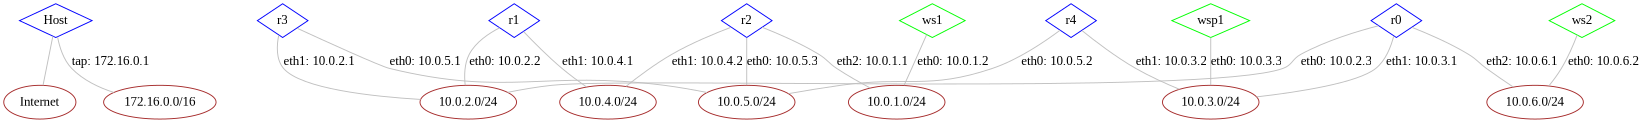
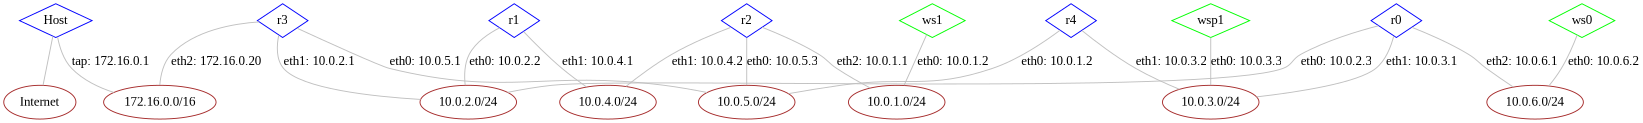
node "ws2": label "ws2" -> "ws0"
edge "r3" -- "172.16.0.0/16": added, label "eth2: 172.16.0.20"
edge "r4" -- "10.0.5.0/24": label "eth0: 10.0.5.2" -> "eth0: 10.0.1.2"
